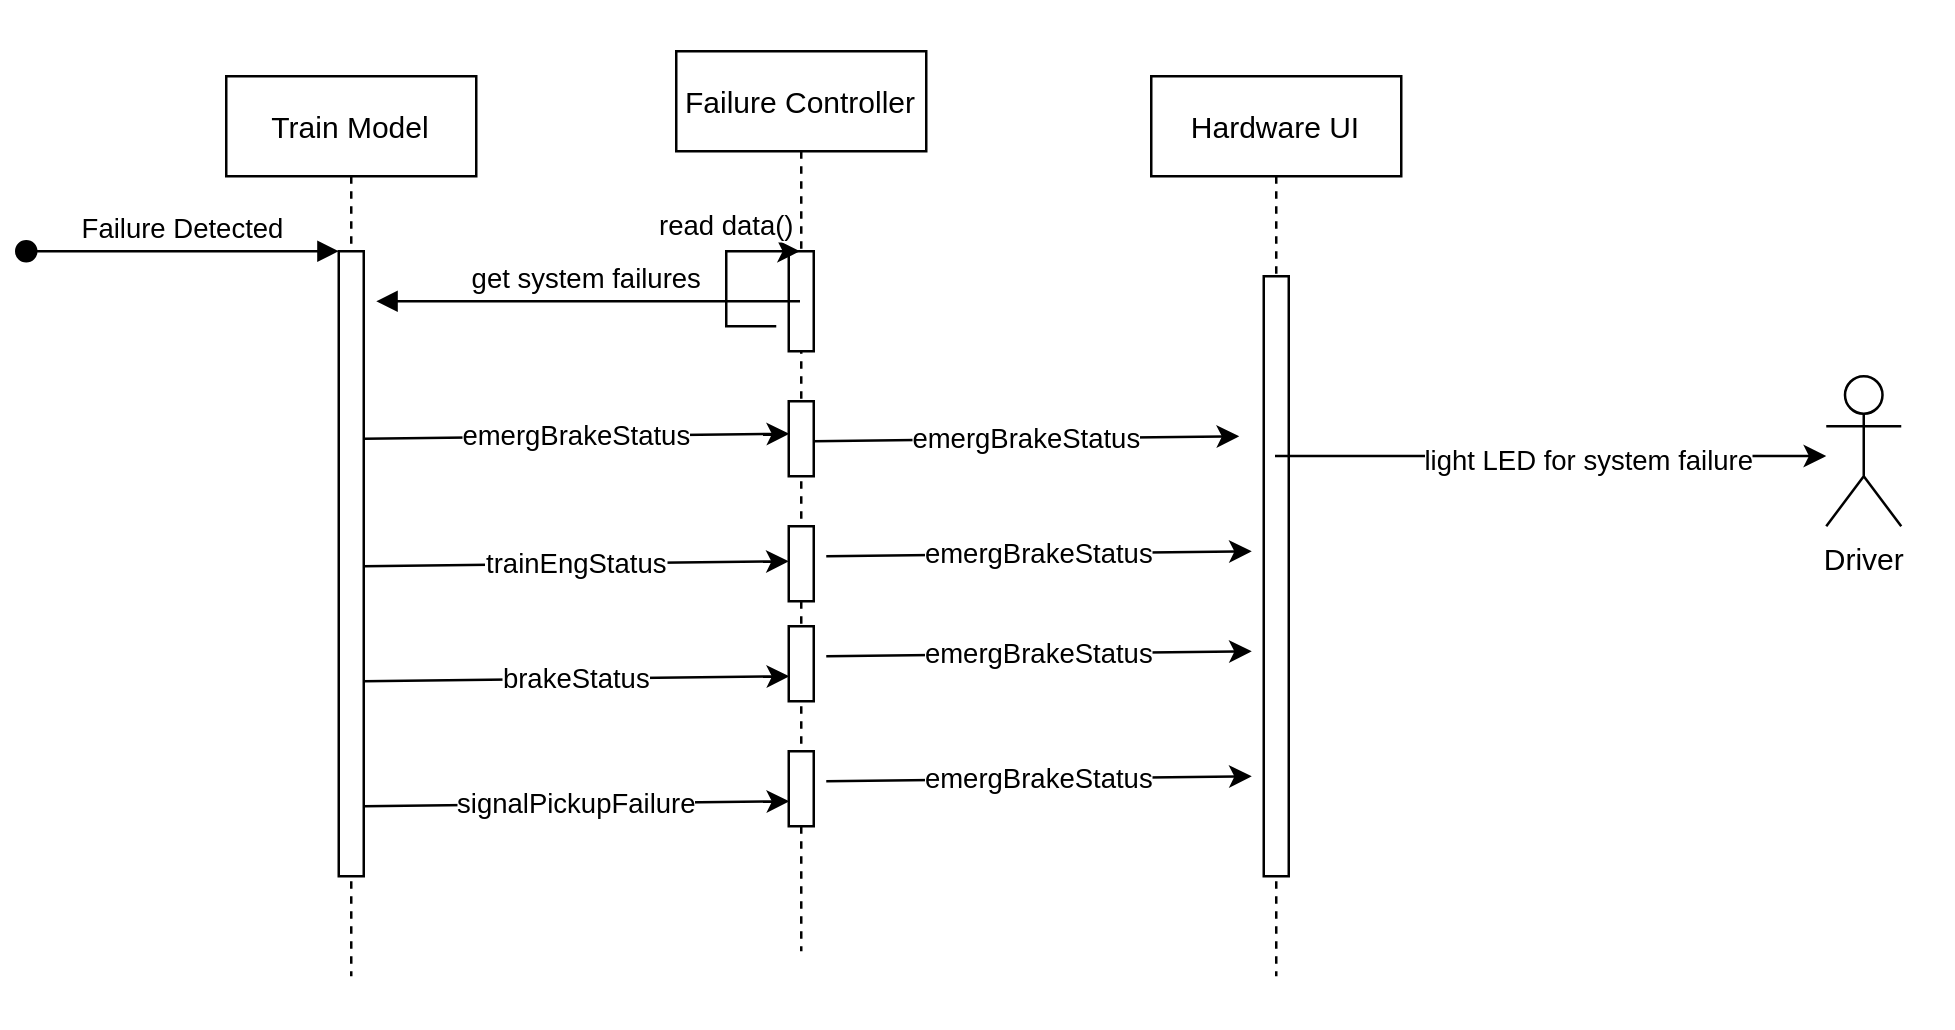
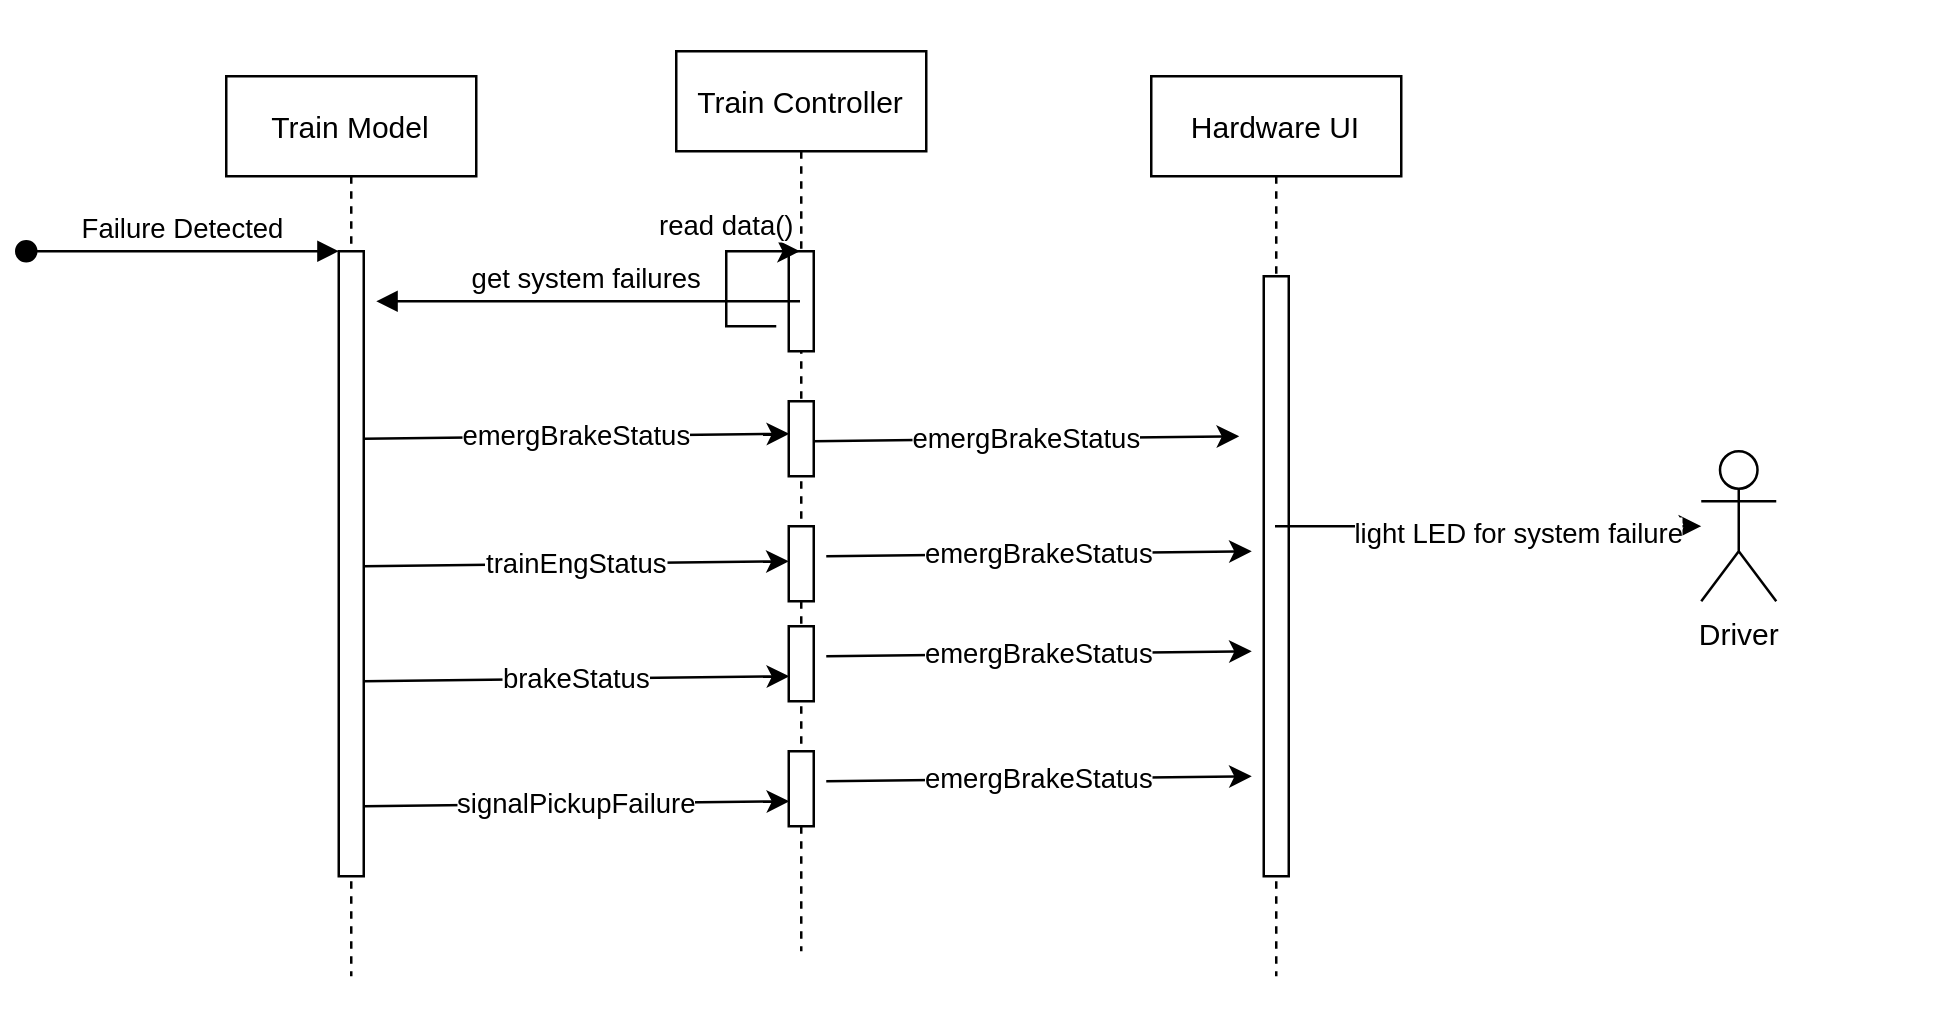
node "Failure Controller": label "Failure Controller" -> "Train Controller"
node "Driver": moved (1864, 451) -> (1739, 526)
